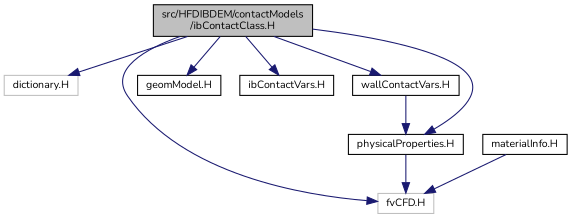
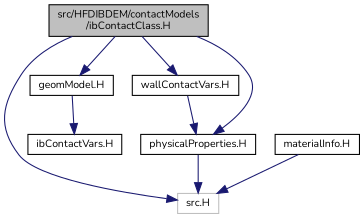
edge "src/HFDIBDEM/contactModels /ibContactClass.H" -> "ibContactVars.H": now "geomModel.H" -> "ibContactVars.H"
node "dictionary.H": removed
node "fvCFD.H": label "fvCFD.H" -> "src.H"
